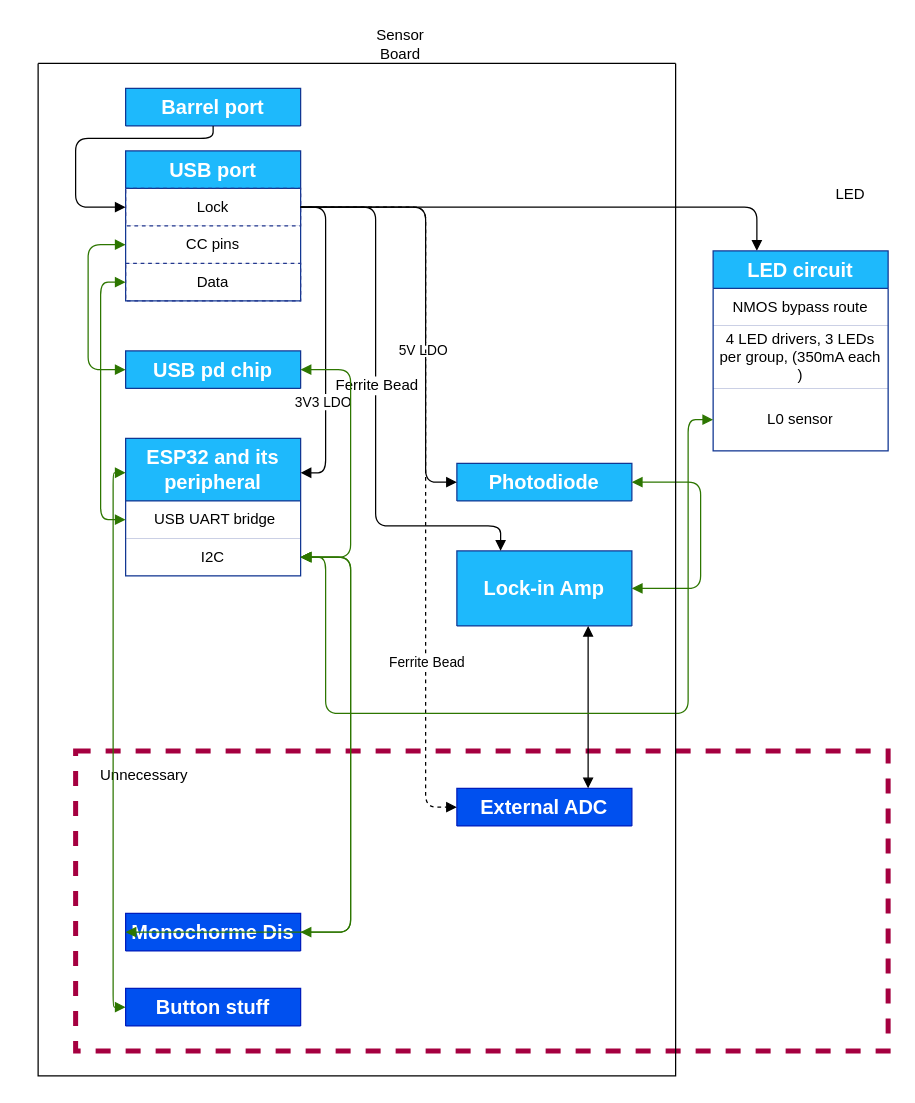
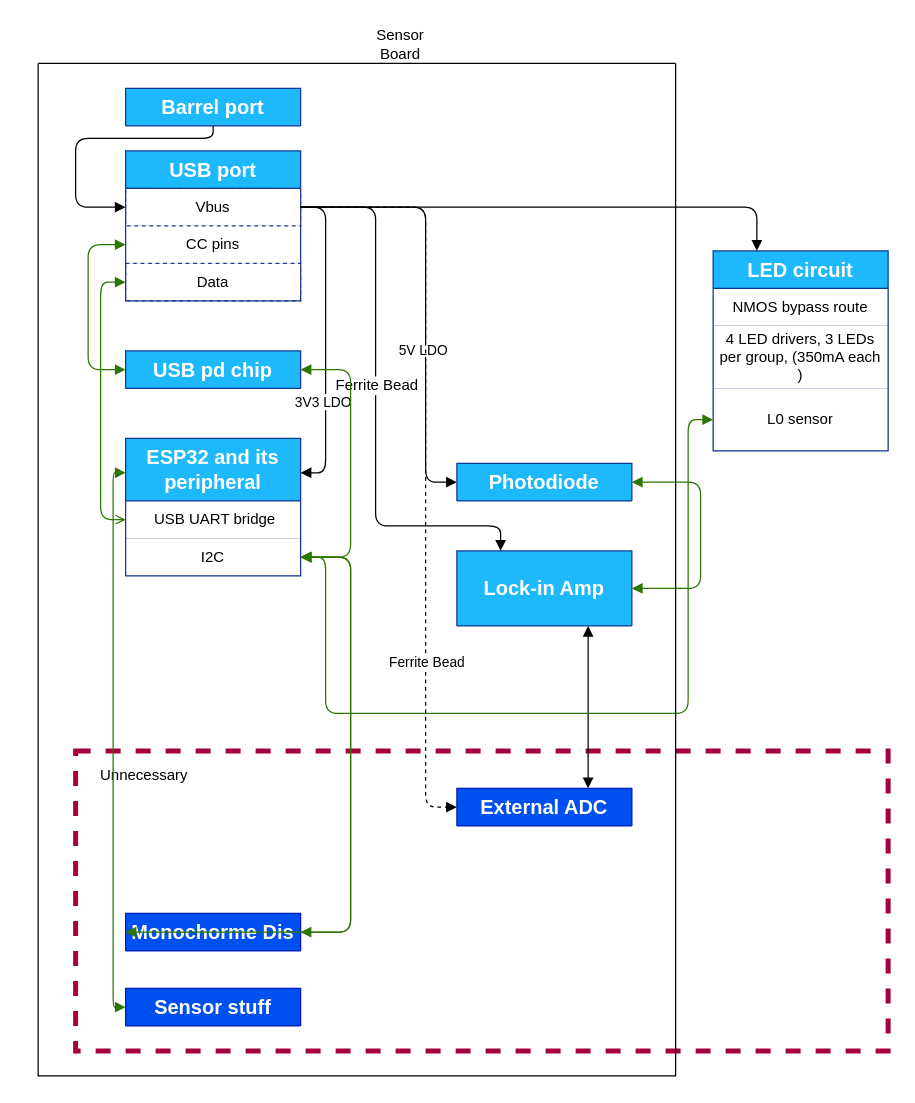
node "LED": removed
node "Lock": label "Lock" -> "Vbus"
edge "Data" -- "USB UART bridge": arrowhead block -> open
node "Button stuff": label "Button stuff" -> "Sensor stuff"
